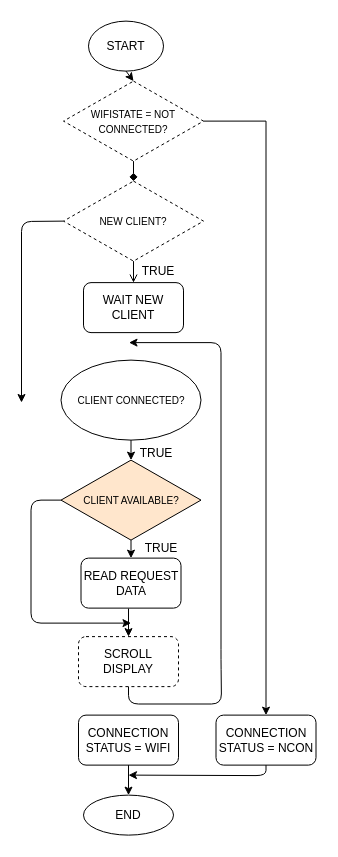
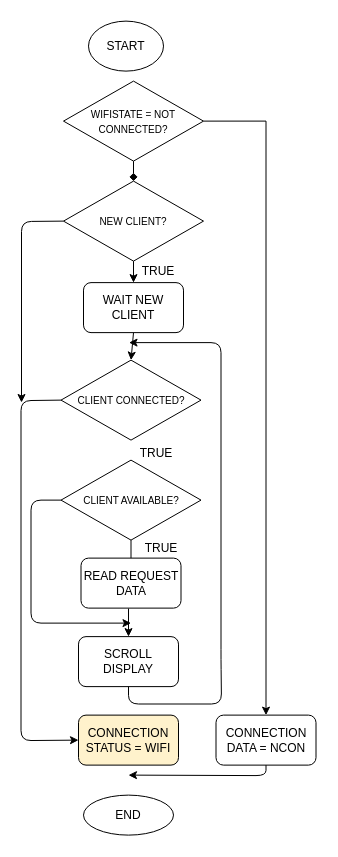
edge "START" -> "WIFISTATE = NOT CONNECTED?": removed
node "WIFISTATE = NOT CONNECTED?": style dashed -> solid
node "NEW CLIENT?": style dashed -> solid
edge "NEW CLIENT?" -> "WAIT NEW CLIENT": arrowhead open -> classic
edge "WAIT NEW CLIENT" -> "CLIENT CONNECTED?": added
node "CLIENT CONNECTED?": shape ellipse -> diamond
edge "CLIENT CONNECTED?" -> "CLIENT AVAILABLE?": removed
node "CLIENT AVAILABLE?": fillcolor #ffe6cc -> #ffffff
edge "CLIENT AVAILABLE?" -> "READ REQUEST DATA": arrowhead classic -> none
edge "CLIENT CONNECTED?" -> "CONNECTION STATUS = WIFI": added
node "SCROLL DISPLAY": style dashed -> solid
node "CONNECTION STATUS = WIFI": fillcolor #ffffff -> #fff2cc
node "CONNECTION STATUS = NCON": label "CONNECTION STATUS = NCON" -> "CONNECTION DATA = NCON"
edge "CONNECTION STATUS = WIFI" -> "END": removed
